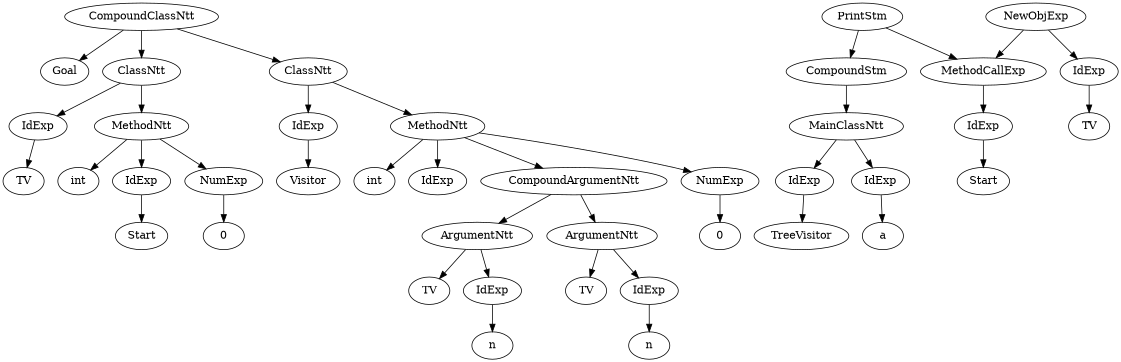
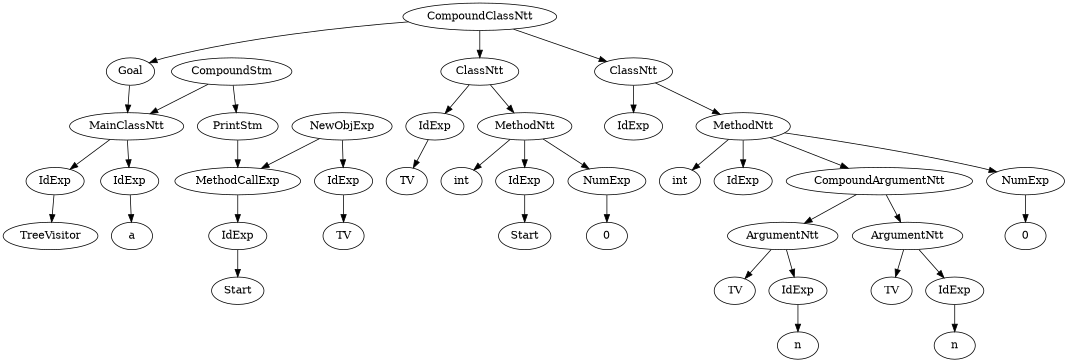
edge "PrintStm" -> "CompoundStm": reversed
edge "Goal" -> "MainClassNtt": added
node "Visitor": removed
